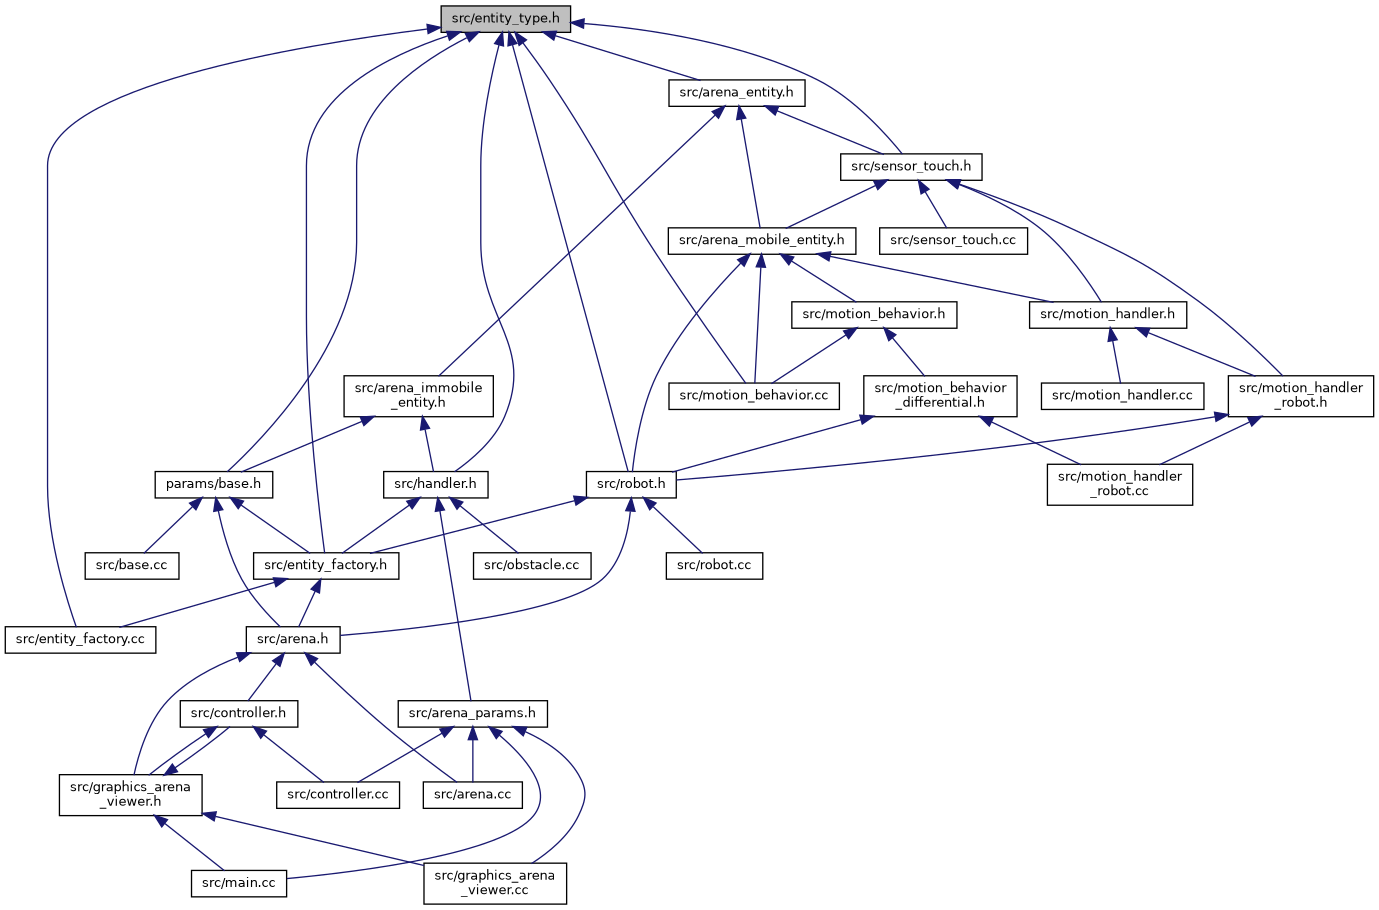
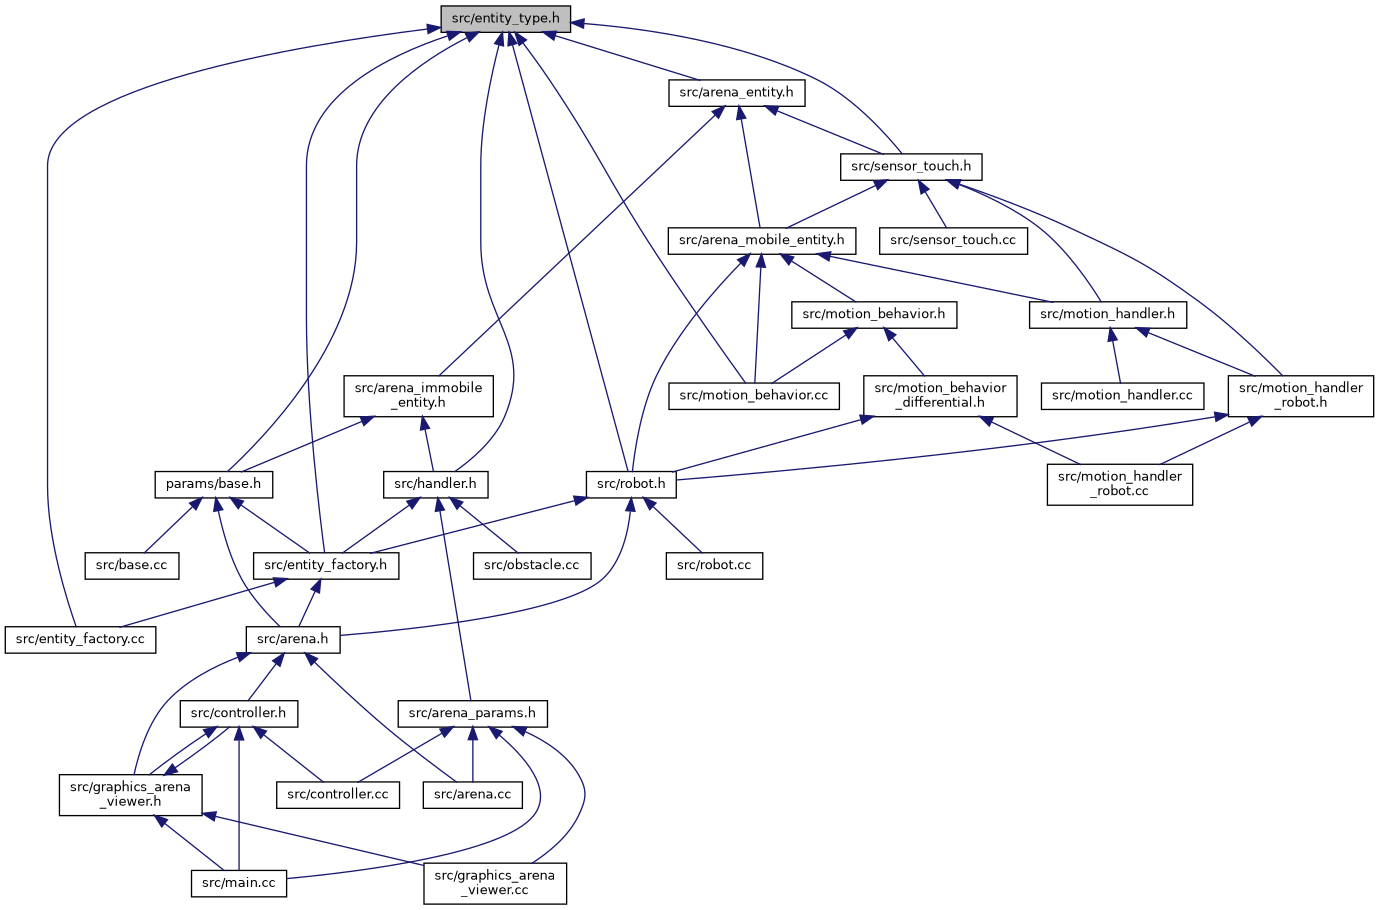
edge "src/main.cc" -> "src/controller.h": added
